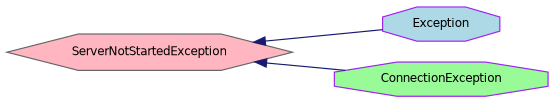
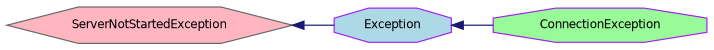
edge "ConnectionException" -> "ServerNotStartedException": now "ConnectionException" -> "Exception"
